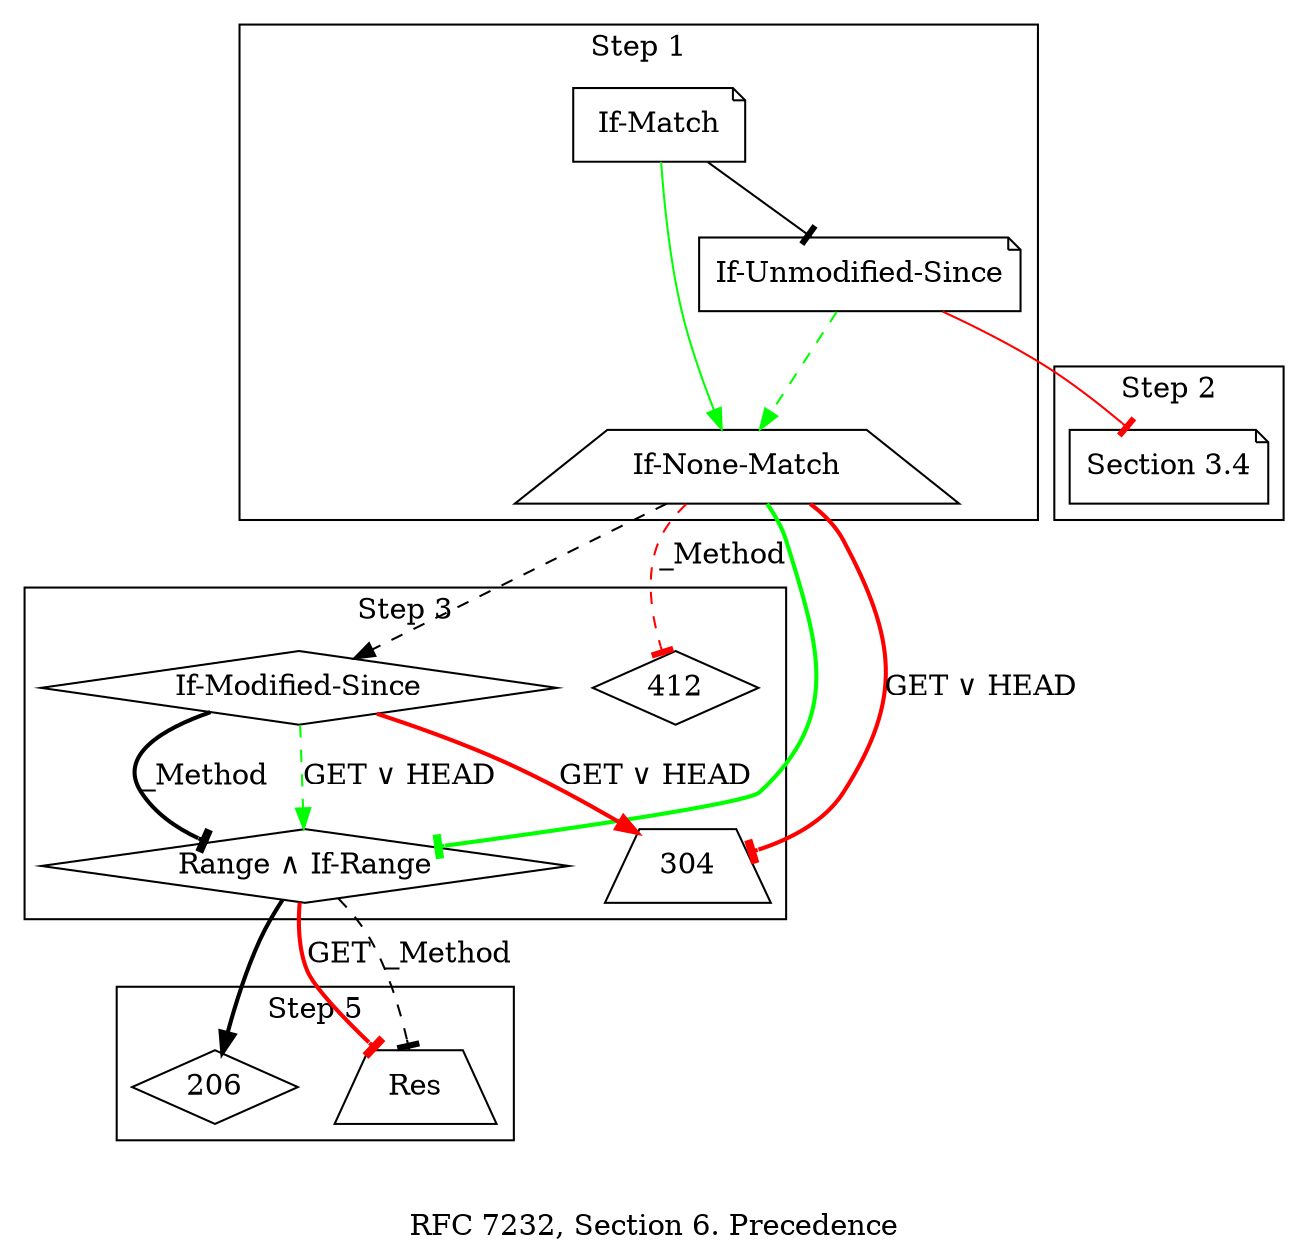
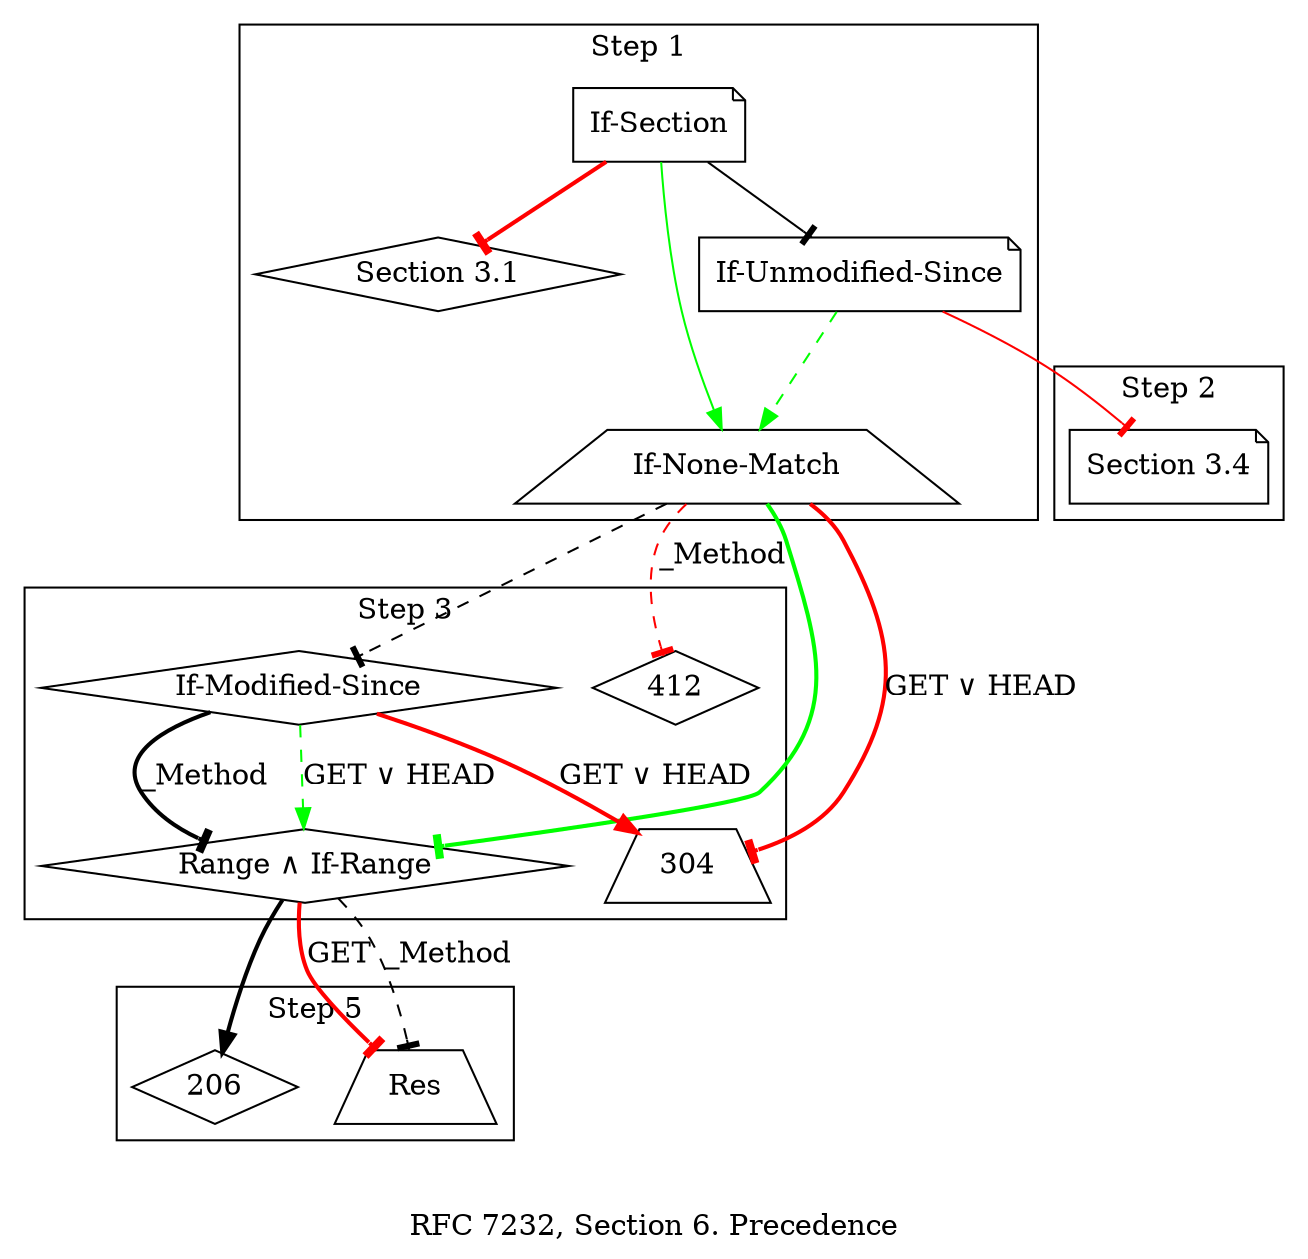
node "If-Match": label "If-Match" -> "If-Section"
node "Section 3.1": added
edge "If-None-Match" -> "If-Modified-Since": arrowhead normal -> tee
